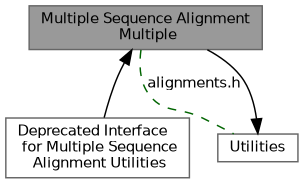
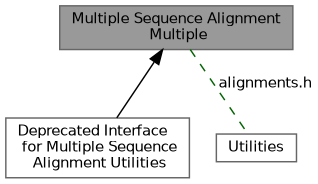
edge "Multiple Sequence Alignment Multiple" -> "Utilities": removed
